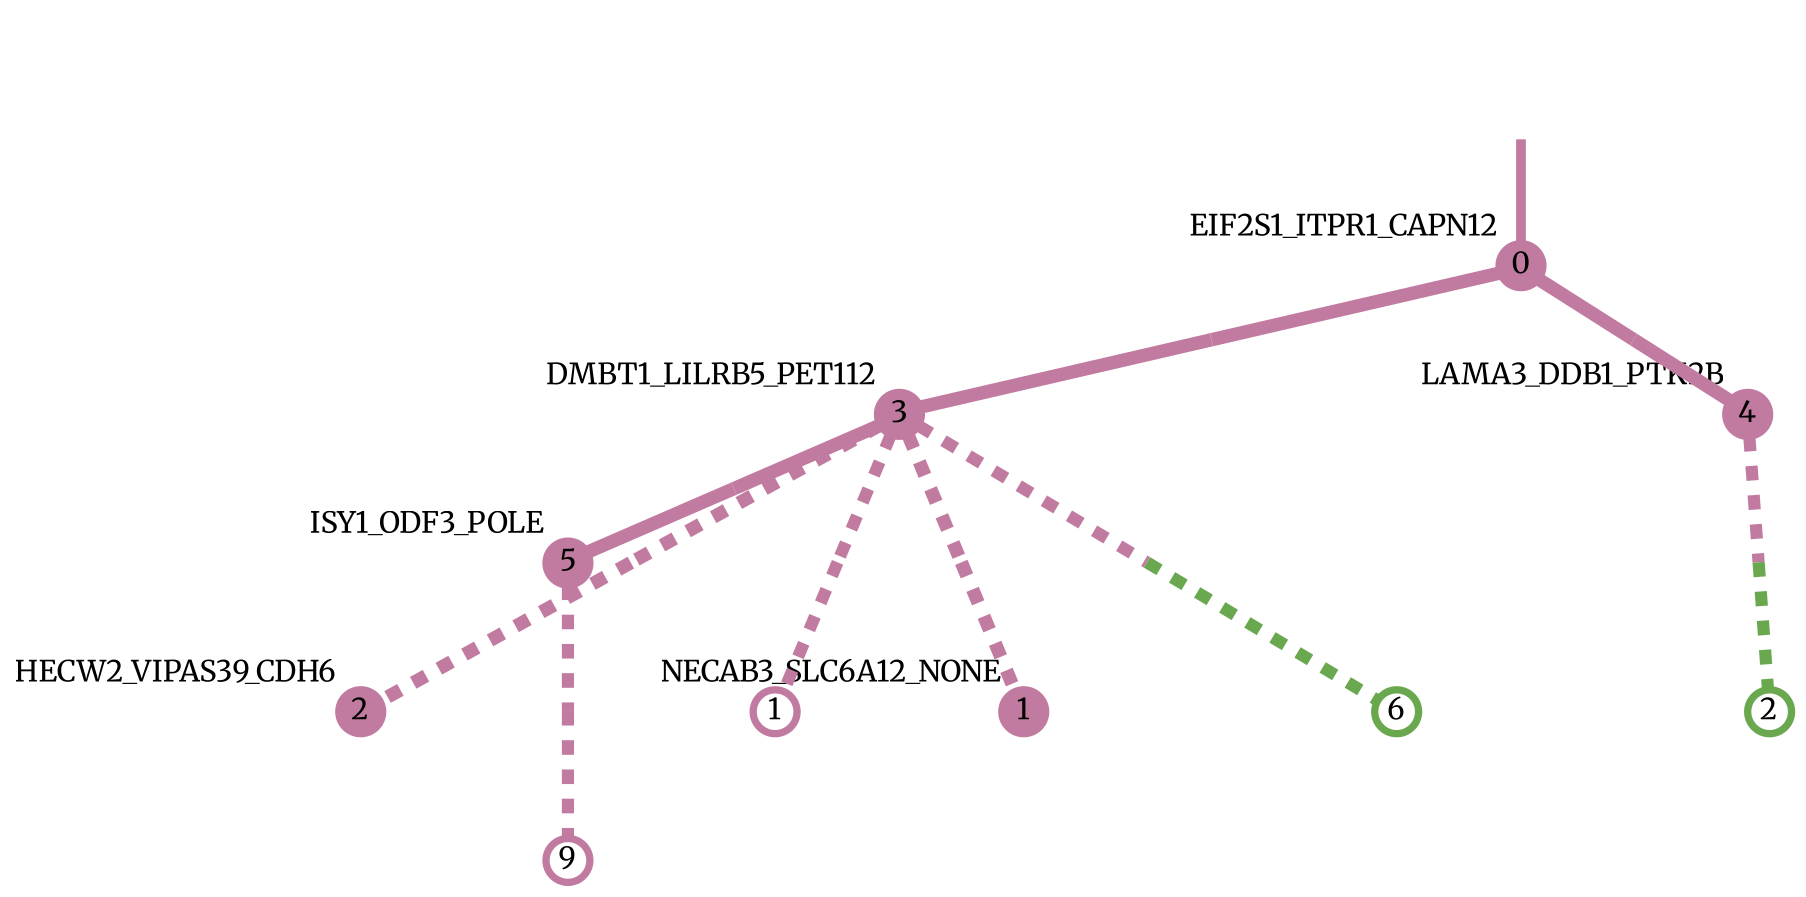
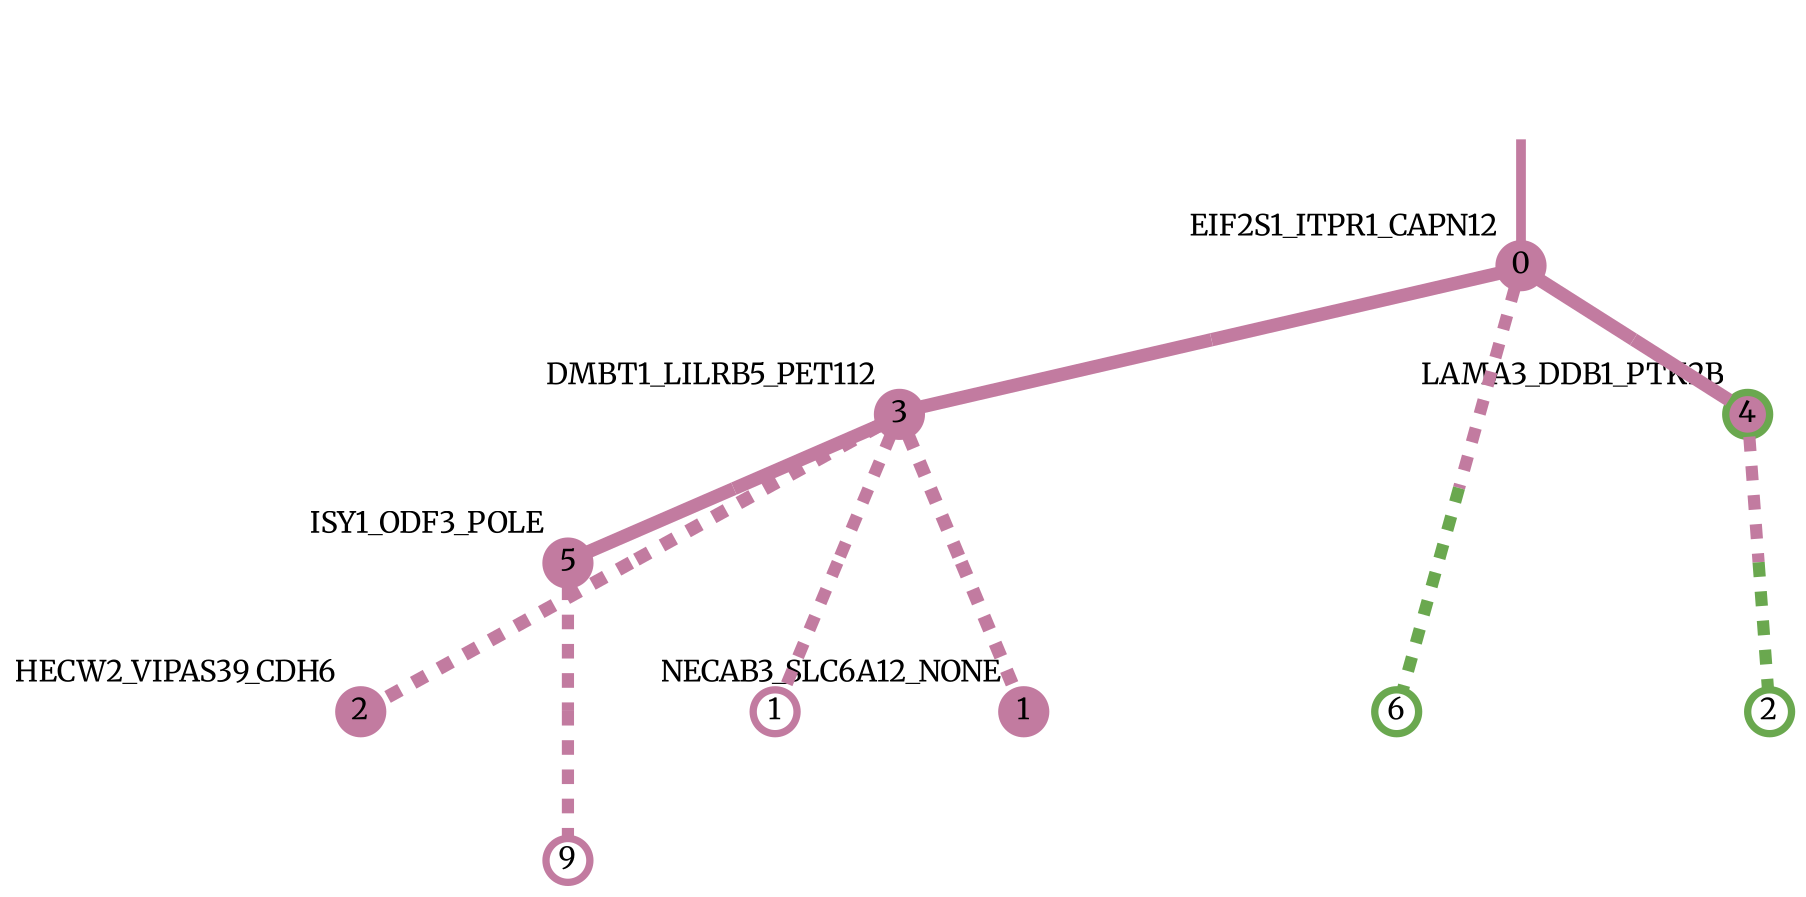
node "4 LAMA3_DDB1_PTK2B": color #c27ba0ff -> #6aa84fff
edge "3 DMBT1_LILRB5_PET112" -> "6": now "0 EIF2S1_ITPR1_CAPN12" -> "6"
